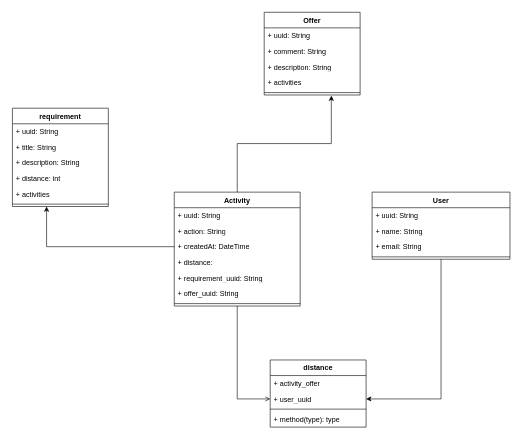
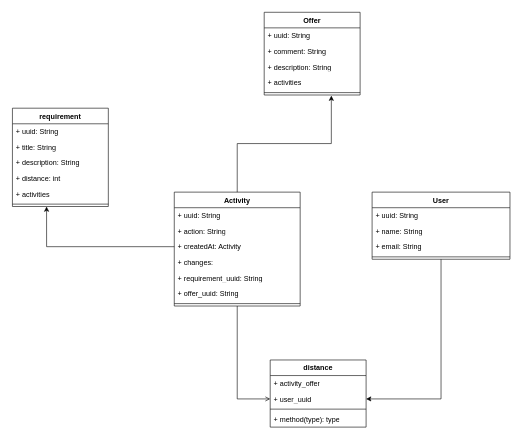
node "+ createdAt: DateTime": label "+ createdAt: DateTime" -> "+ createdAt: Activity"
node "+ distance:": label "+ distance:" -> "+ changes:"
